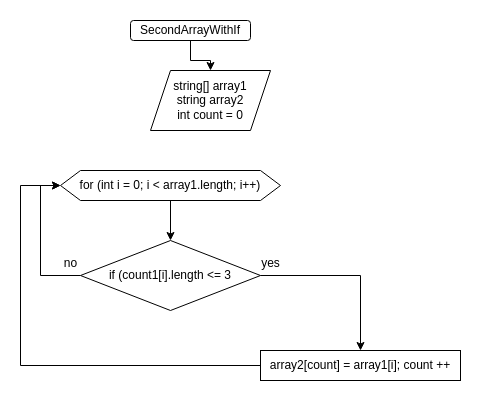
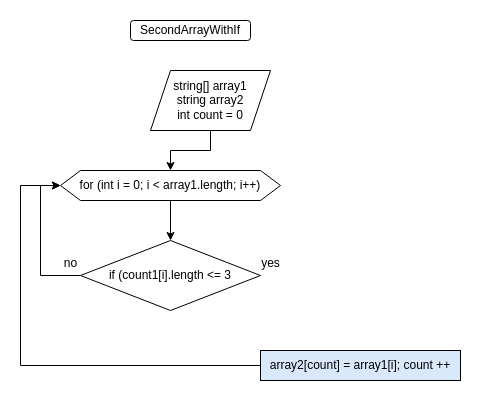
edge "SecondArrayWithIf" -> "string[] array1 string array2 int count = 0": removed
edge "string[] array1 string array2 int count = 0" -> "for (int i = 0; i < array1.length; i++)": added
edge "if (count1[i].length <= 3" -> "array2[count] = array1[i]; count ++": removed
node "array2[count] = array1[i]; count ++": fillcolor #ffffff -> #dae8fc
